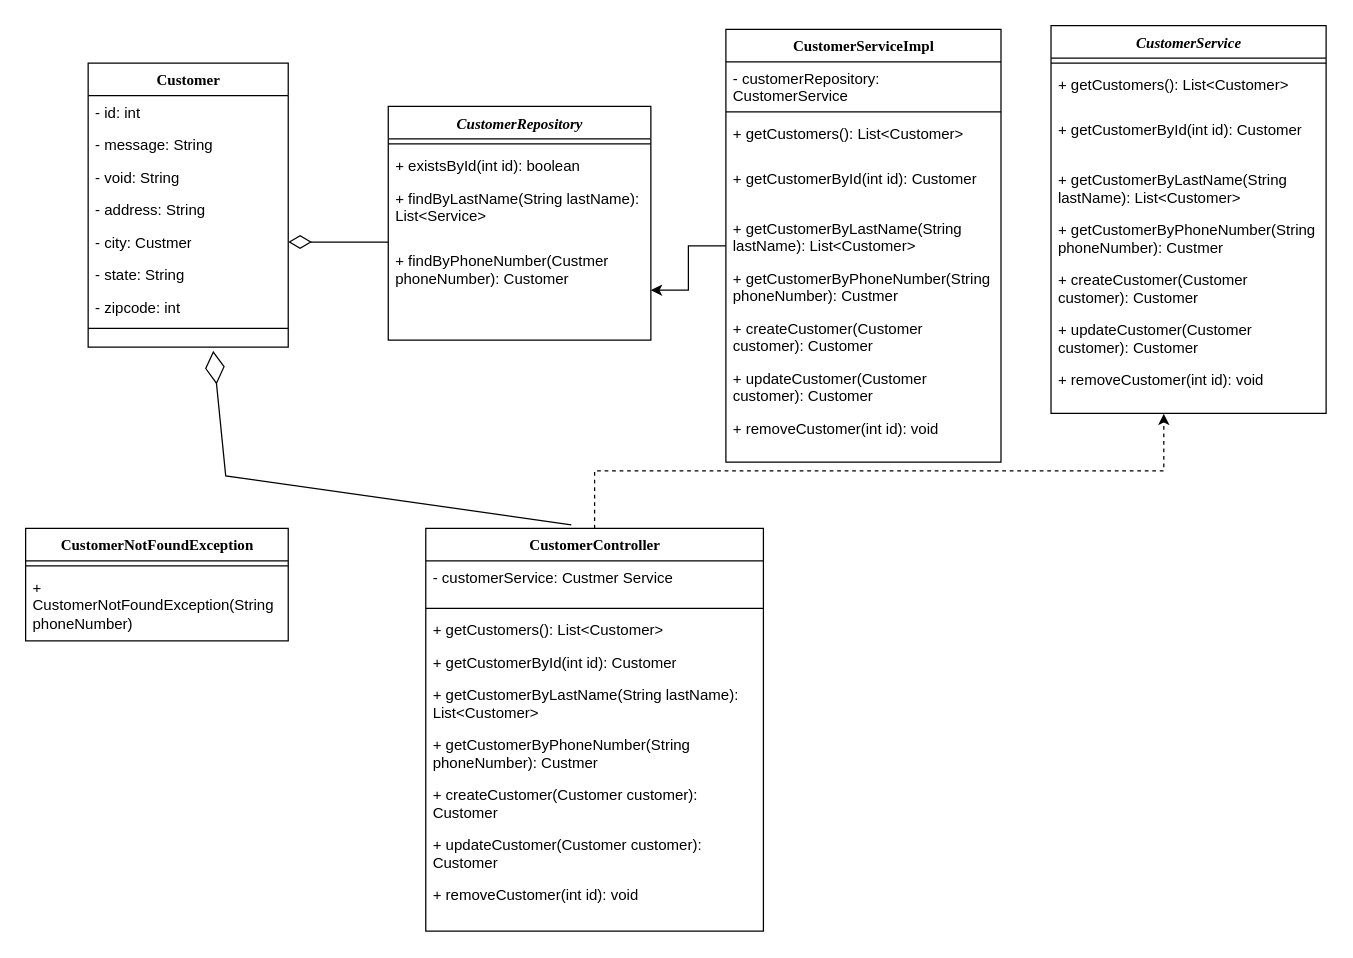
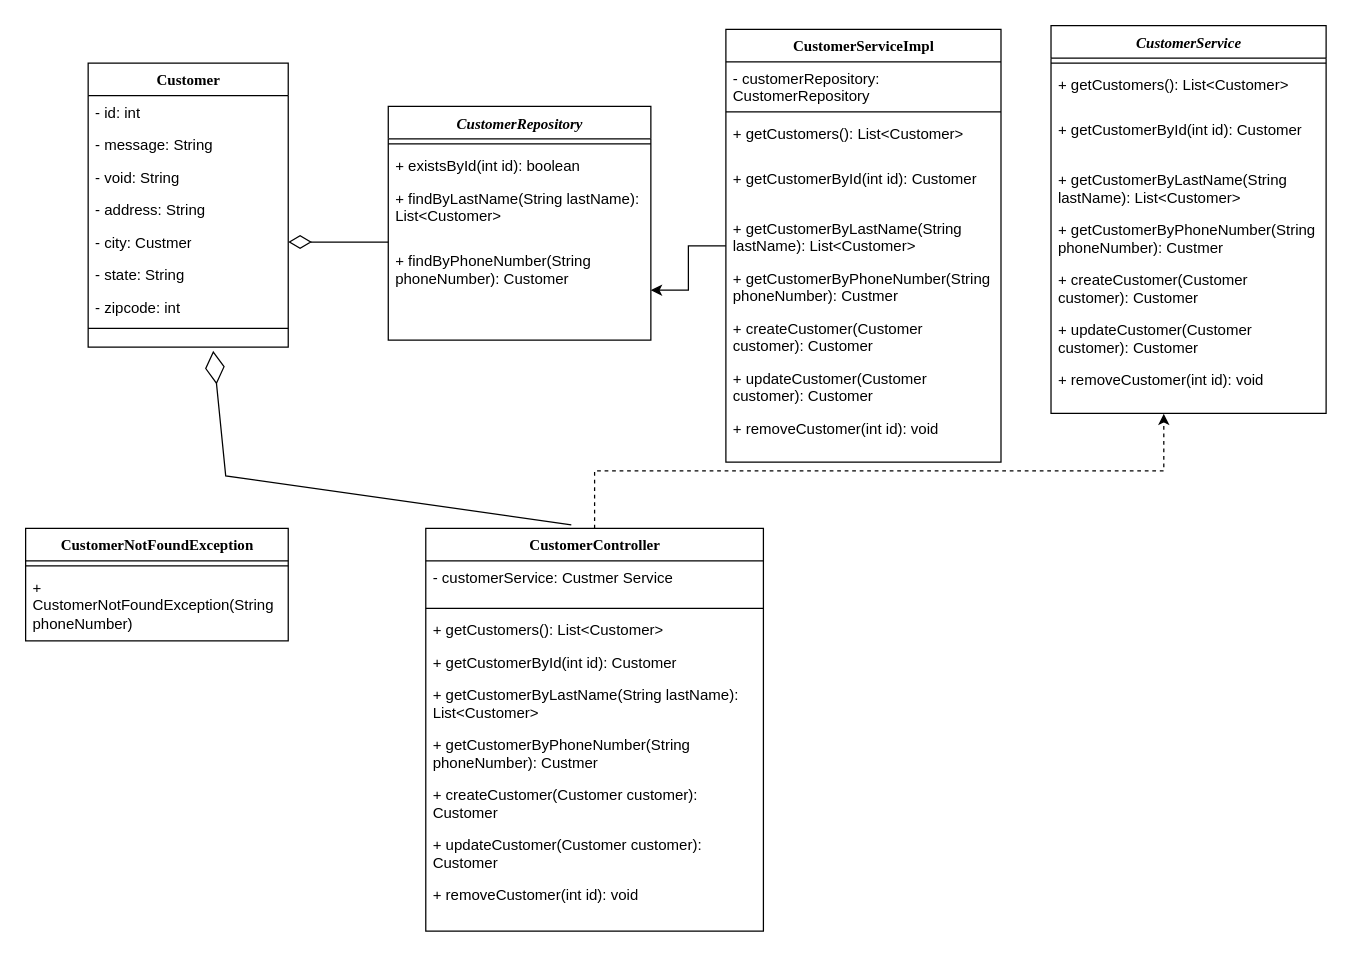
node "- customerRepository: CustomerService": label "- customerRepository: CustomerService" -> "- customerRepository: CustomerRepository"
node "+ findByLastName(String lastName): List<Service>": label "+ findByLastName(String lastName): List<Service>" -> "+ findByLastName(String lastName): List<Customer>"
node "+ findByPhoneNumber(Custmer phoneNumber): Customer": label "+ findByPhoneNumber(Custmer phoneNumber): Customer" -> "+ findByPhoneNumber(String phoneNumber): Customer"
